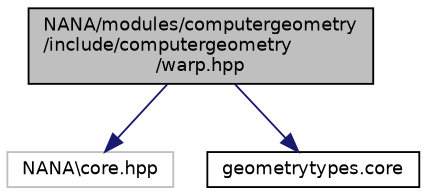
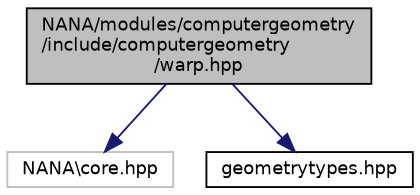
node "geometrytypes.core": label "geometrytypes.core" -> "geometrytypes.hpp"
